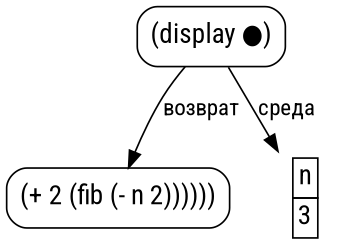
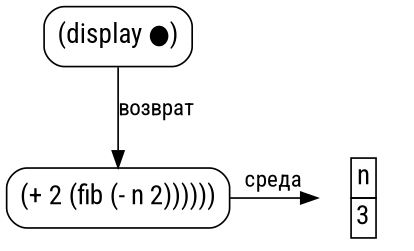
edge "(display ●)" -> "n": now "(+ 2 (fib (- n 2))))))" -> "n"
